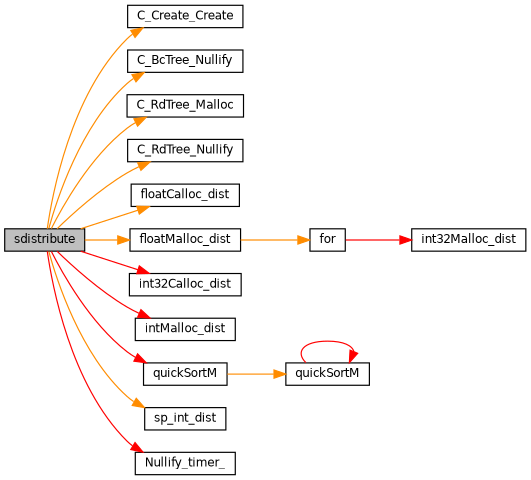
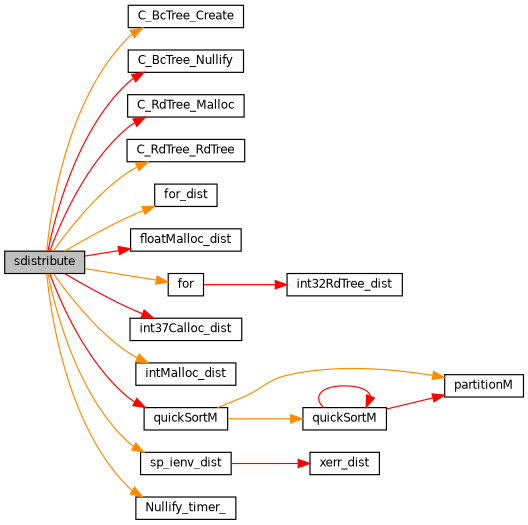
node "C_Create_Create": label "C_Create_Create" -> "C_BcTree_Create"
edge "sdistribute" -> "C_BcTree_Nullify": color darkorange -> red
node "C_RdTree_Nullify": label "C_RdTree_Nullify" -> "C_RdTree_RdTree"
edge "sdistribute" -> "C_RdTree_Malloc": color darkorange -> red
node "floatCalloc_dist": label "floatCalloc_dist" -> "for_dist"
edge "sdistribute" -> "floatMalloc_dist": color darkorange -> red
edge "floatMalloc_dist" -> "for": now "sdistribute" -> "for"
node "int32Malloc_dist": label "int32Malloc_dist" -> "int32RdTree_dist"
edge "sdistribute" -> "intMalloc_dist": color red -> darkorange
node "int32Calloc_dist": label "int32Calloc_dist" -> "int37Calloc_dist"
edge "sdistribute" -> "Nullify_timer_": color red -> darkorange
node "partitionM": added
node "sp_int_dist": label "sp_int_dist" -> "sp_ienv_dist"
node "xerr_dist": added
